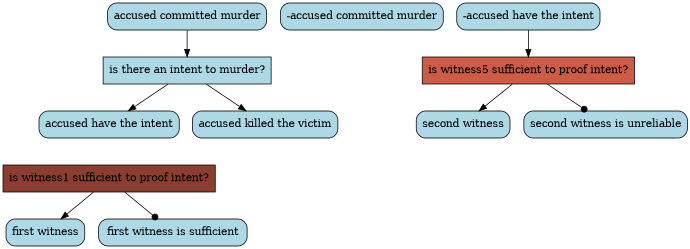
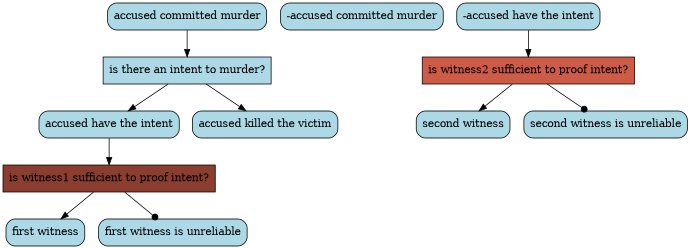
node "is witness5 sufficient to proof intent?": label "is witness5 sufficient to proof intent?" -> "is witness2 sufficient to proof intent?"
edge "accused have the intent" -> "is witness1 sufficient to proof intent?": added
node "first witness is sufficient": label "first witness is sufficient" -> "first witness is unreliable"
